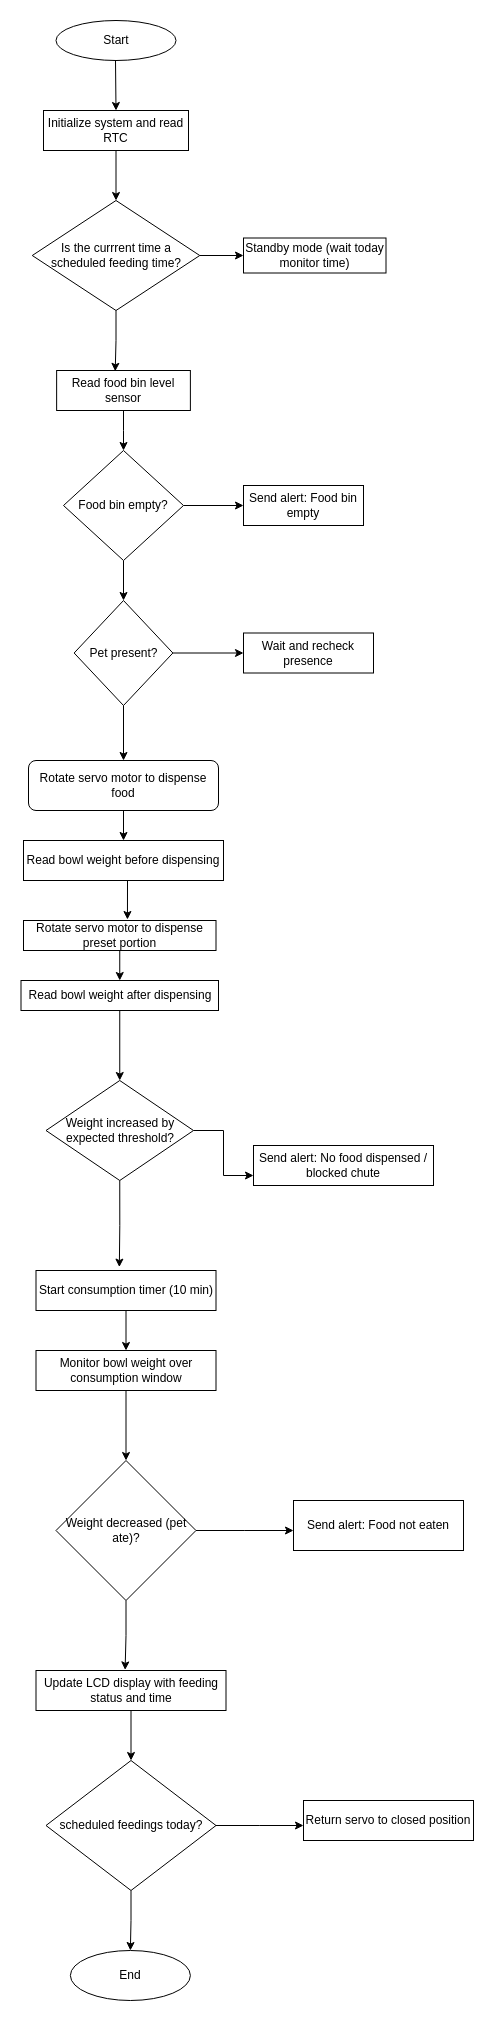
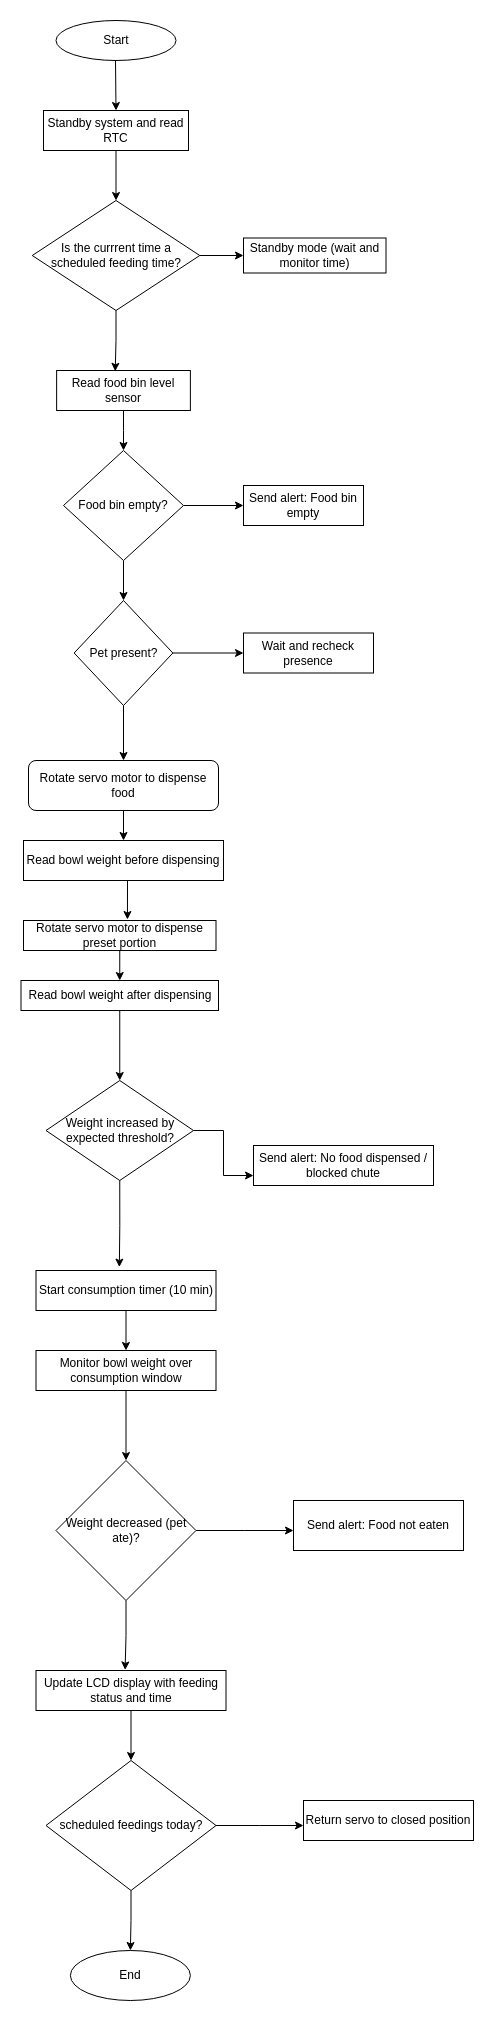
node "Initialize system and read RTC": label "Initialize system and read RTC" -> "Standby system and read RTC"
node "Standby mode (wait today monitor time)": label "Standby mode (wait today monitor time)" -> "Standby mode (wait and monitor time)"
